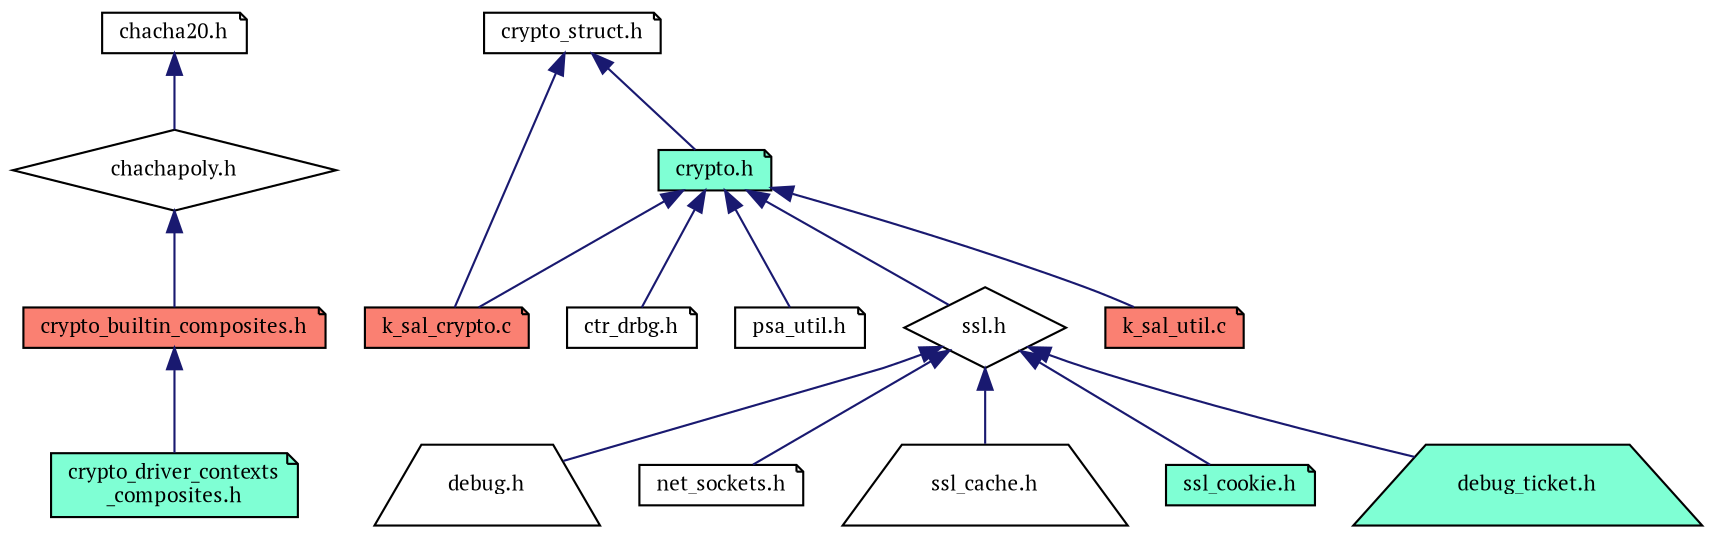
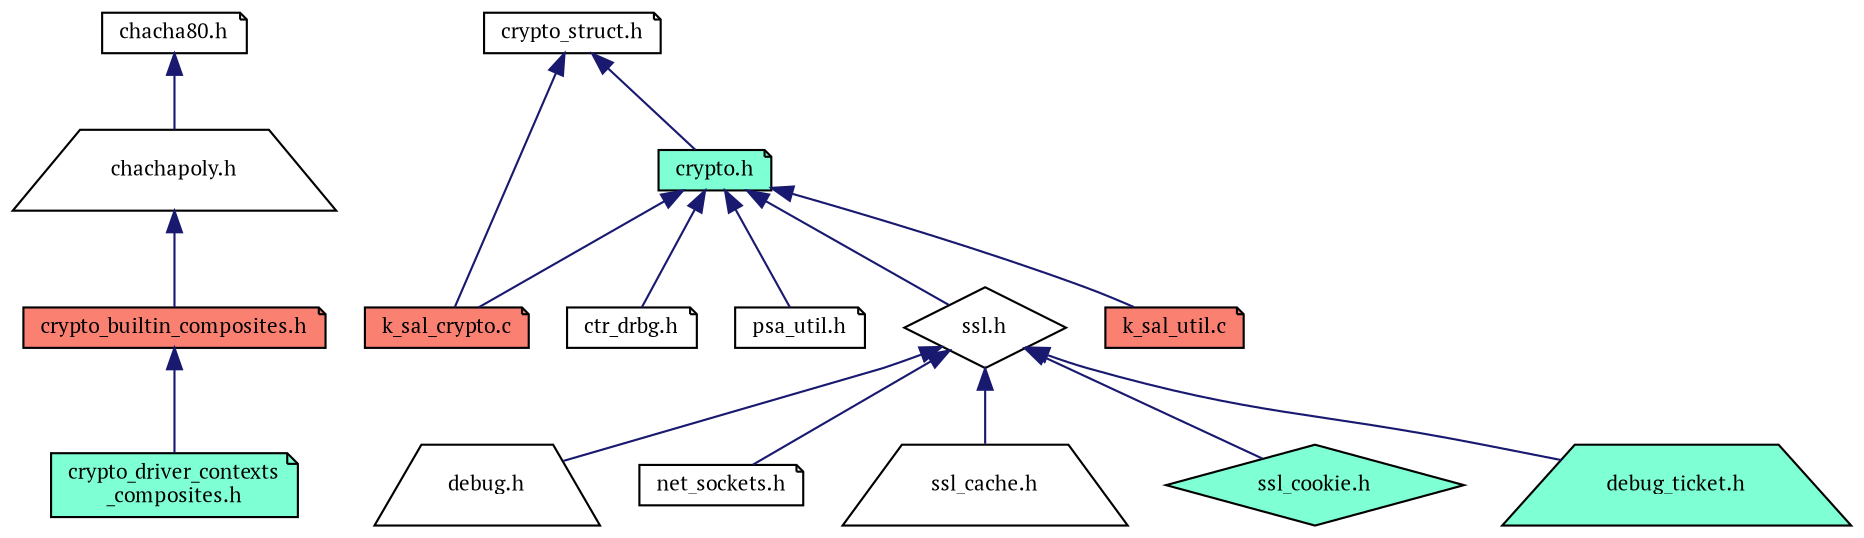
node "chacha20.h": label "chacha20.h" -> "chacha80.h"
node "chachapoly.h": shape diamond -> trapezium
node "ssl_cookie.h": shape note -> diamond
